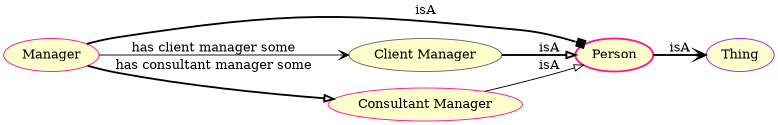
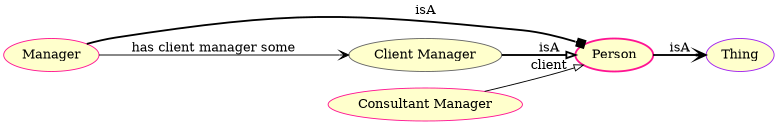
edge "Consultant Manager" -> "Person": label "isA" -> "client"
edge "Manager" -> "Consultant Manager": removed, label "has consultant manager some"
